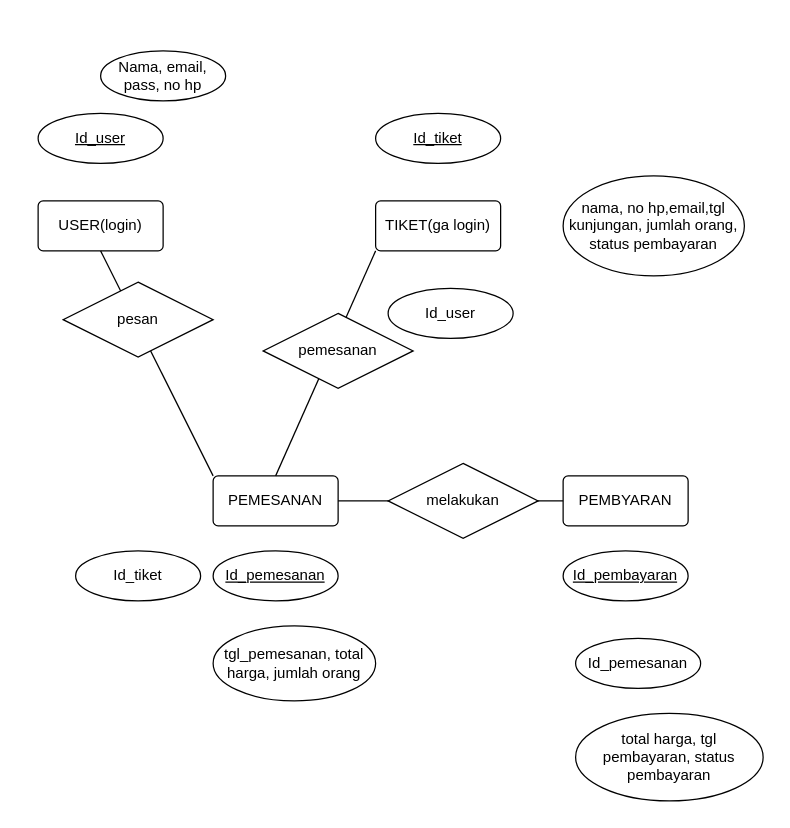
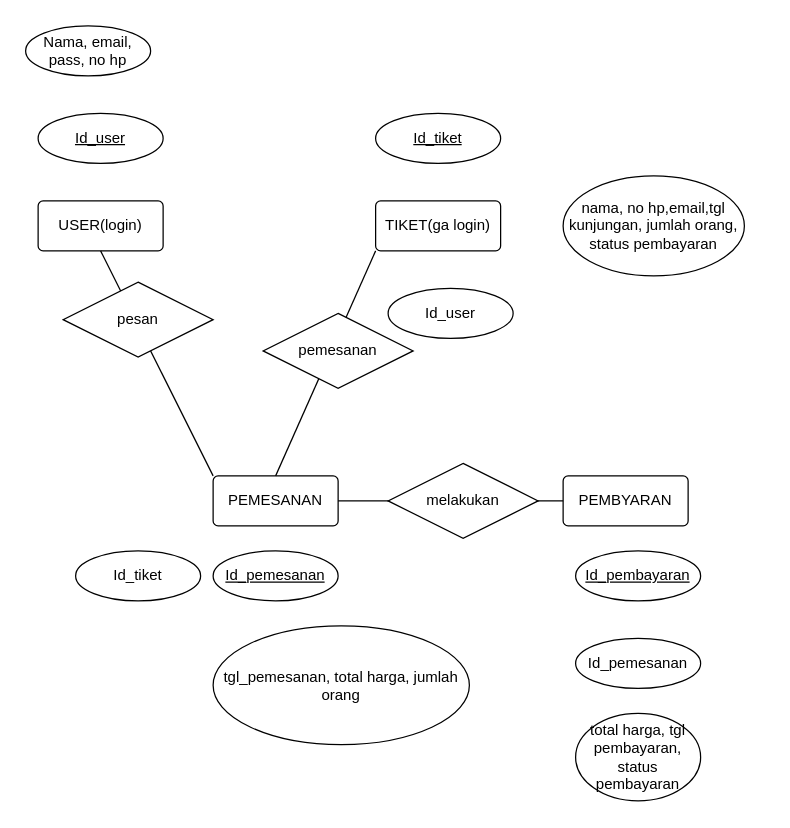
node "Nama, email, pass, no hp": moved (163, 76) -> (88, 51)
node "Id_pembayaran": moved (626, 576) -> (638, 576)
node "tgl_pemesanan, total harga, jumlah orang": size 163x75 -> 256x119
node "total harga, tgl pembayaran, status pembayaran": size 188x88 -> 125x88
